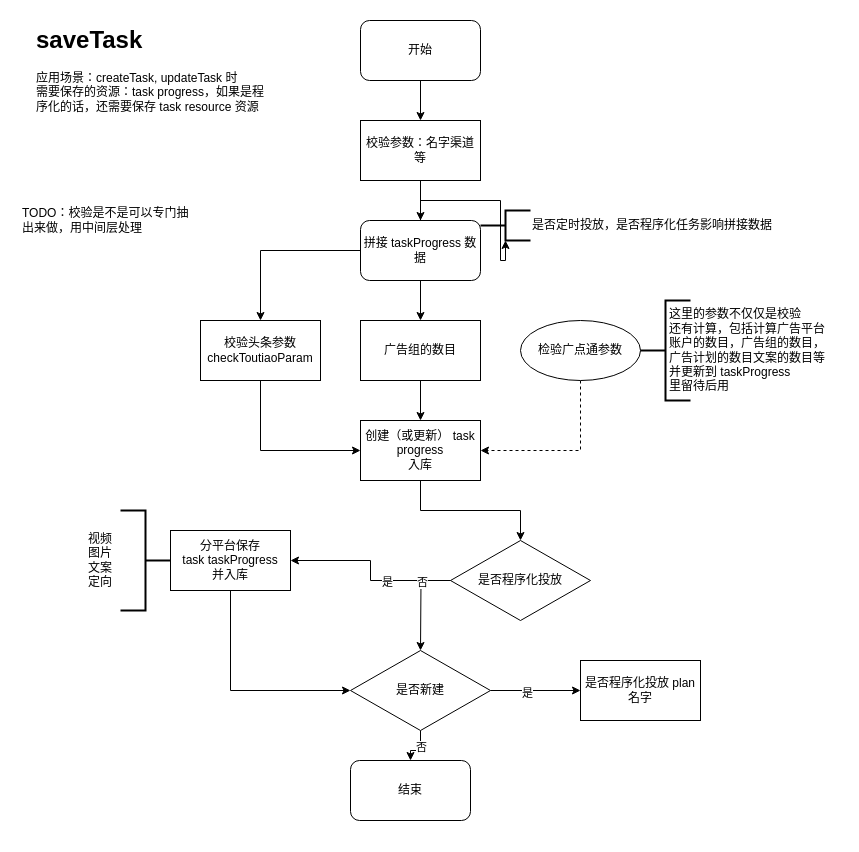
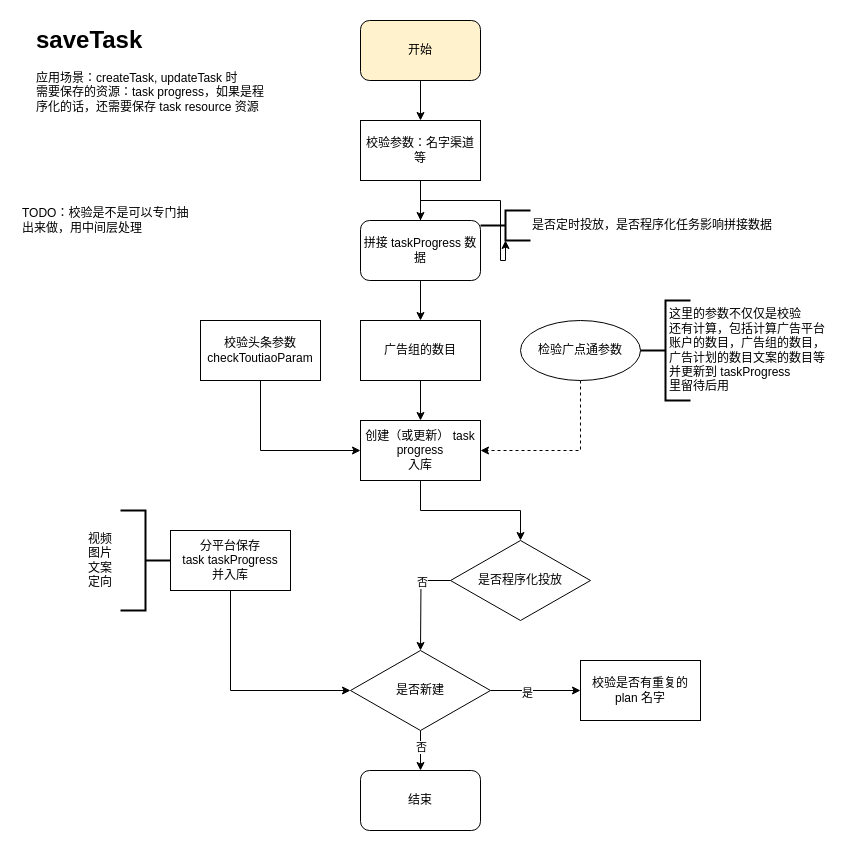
node "开始": fillcolor #ffffff -> #fff2cc
edge "拼接 taskProgress 数据" -> "校验头条参数 checkToutiaoParam": removed
edge "是否程序化投放" -> "分平台保存 task taskProgress 并入库": removed, label "是"
node "是否程序化投放 plan 名字": label "是否程序化投放 plan 名字" -> "校验是否有重复的 plan 名字"
node "结束": moved (411, 791) -> (421, 801)
